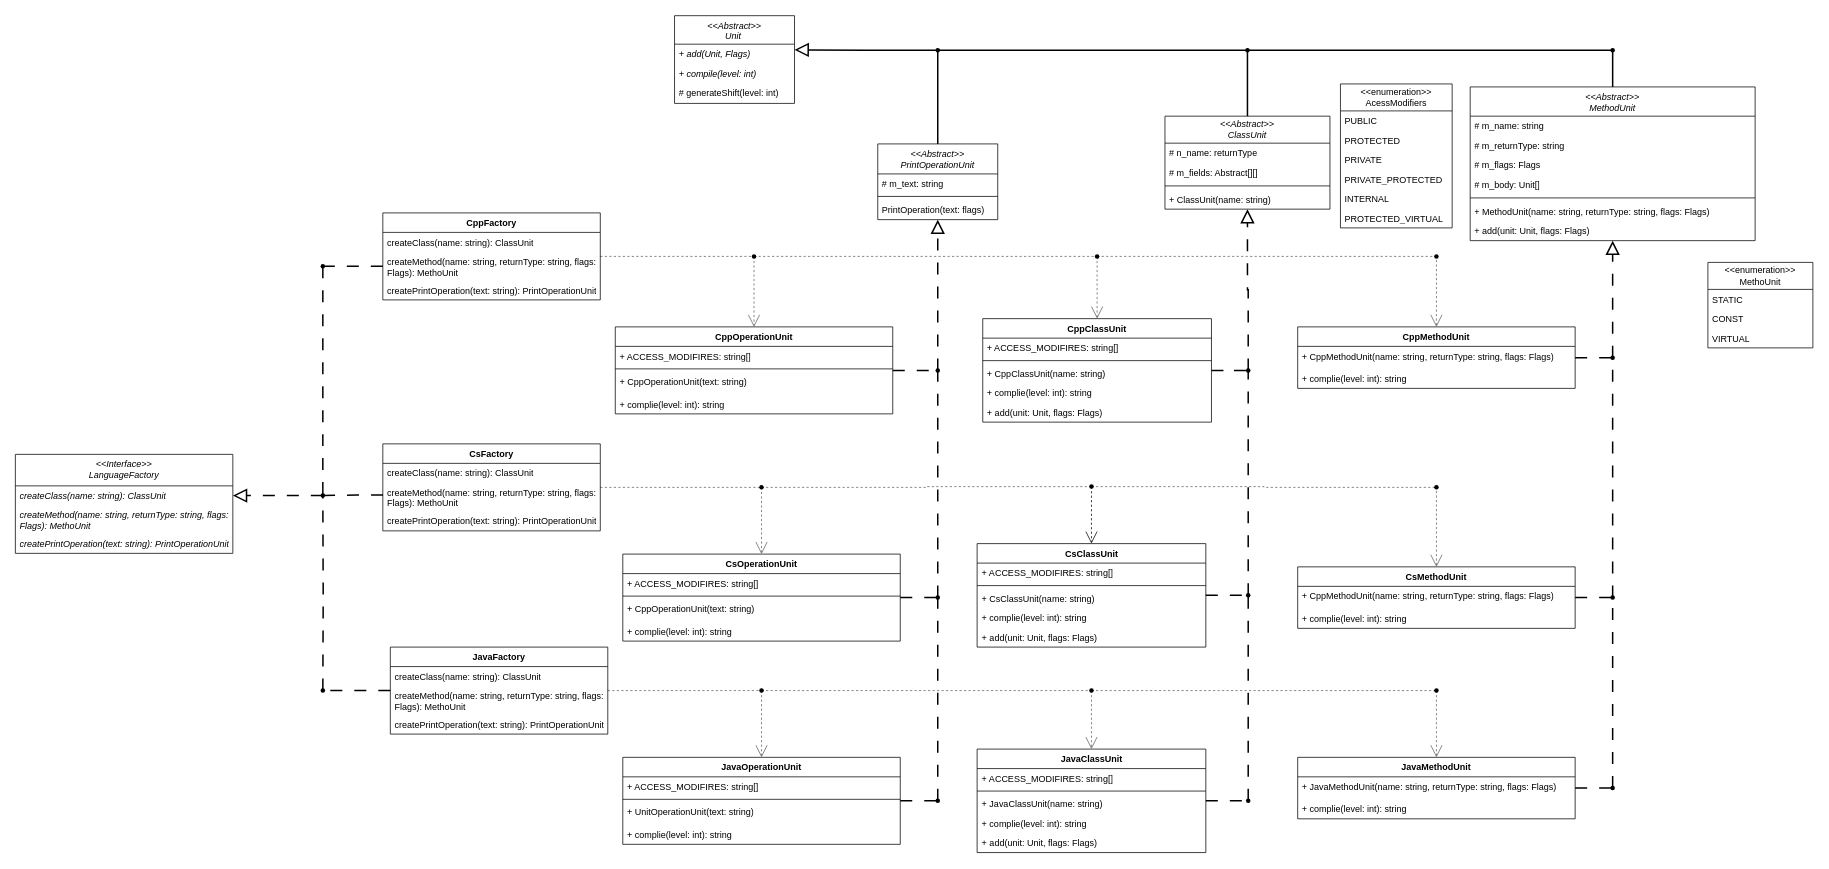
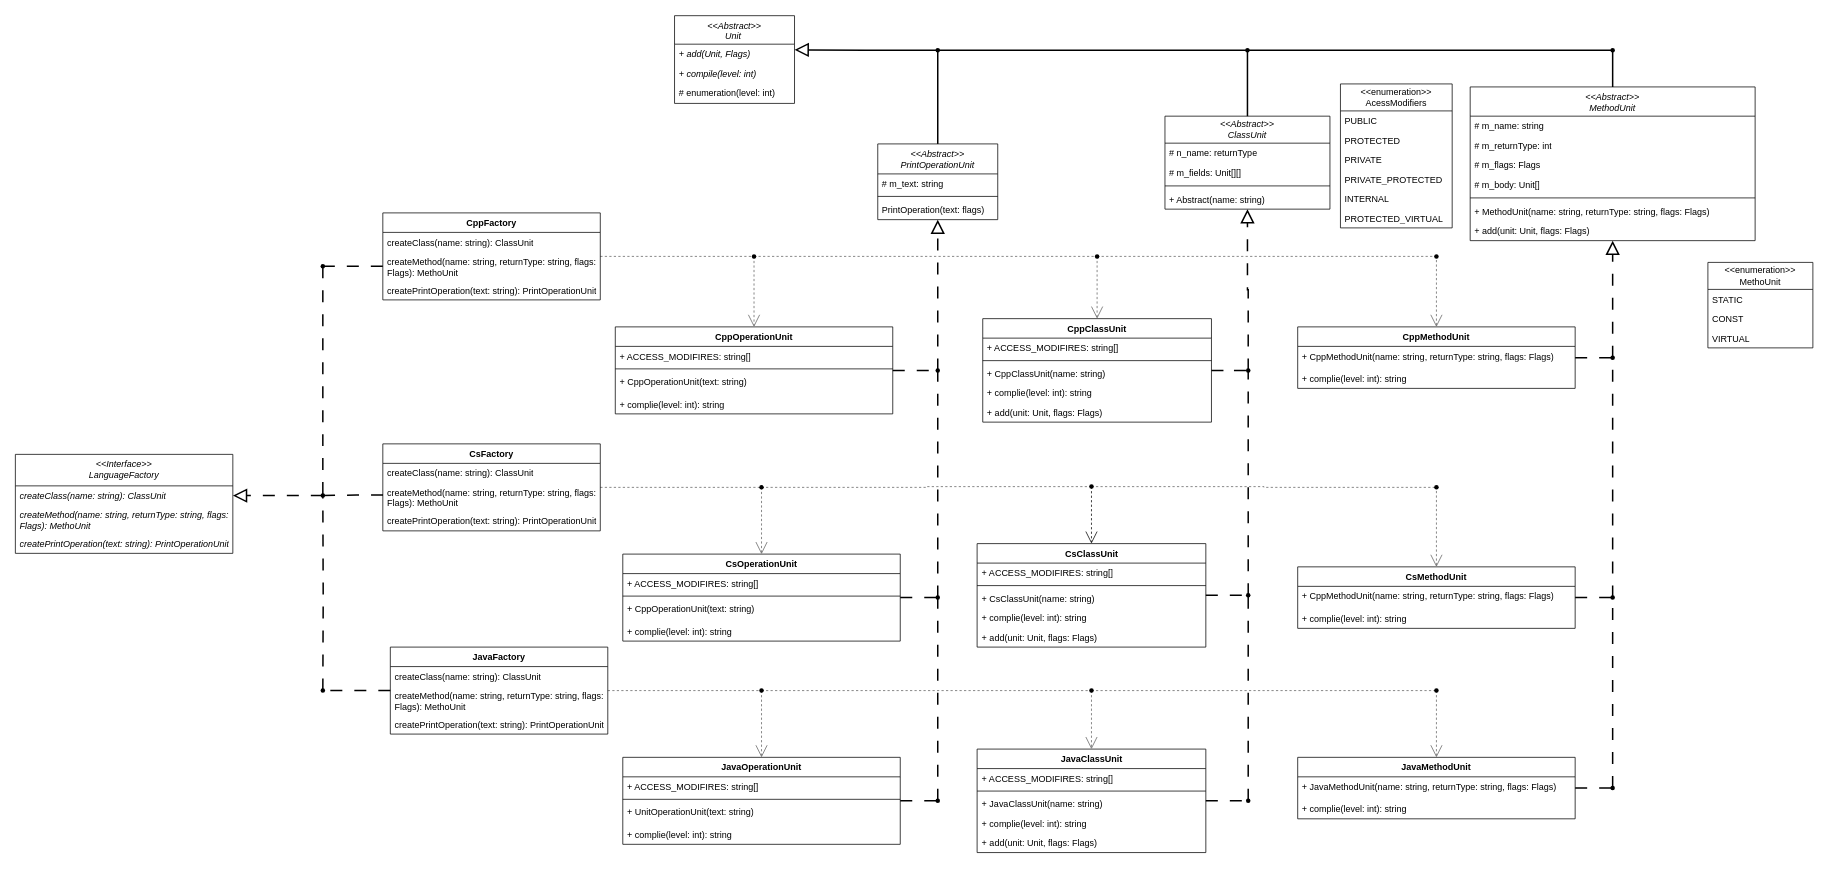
node "# generateShift(level: int)": label "# generateShift(level: int)" -> "# enumeration(level: int)"
node "# m_returnType: string": label "# m_returnType: string" -> "# m_returnType: int"
node "# m_fields: Abstract[][]": label "# m_fields: Abstract[][]" -> "# m_fields: Unit[][]"
node "+ ClassUnit(name: string)": label "+ ClassUnit(name: string)" -> "+ Abstract(name: string)"
